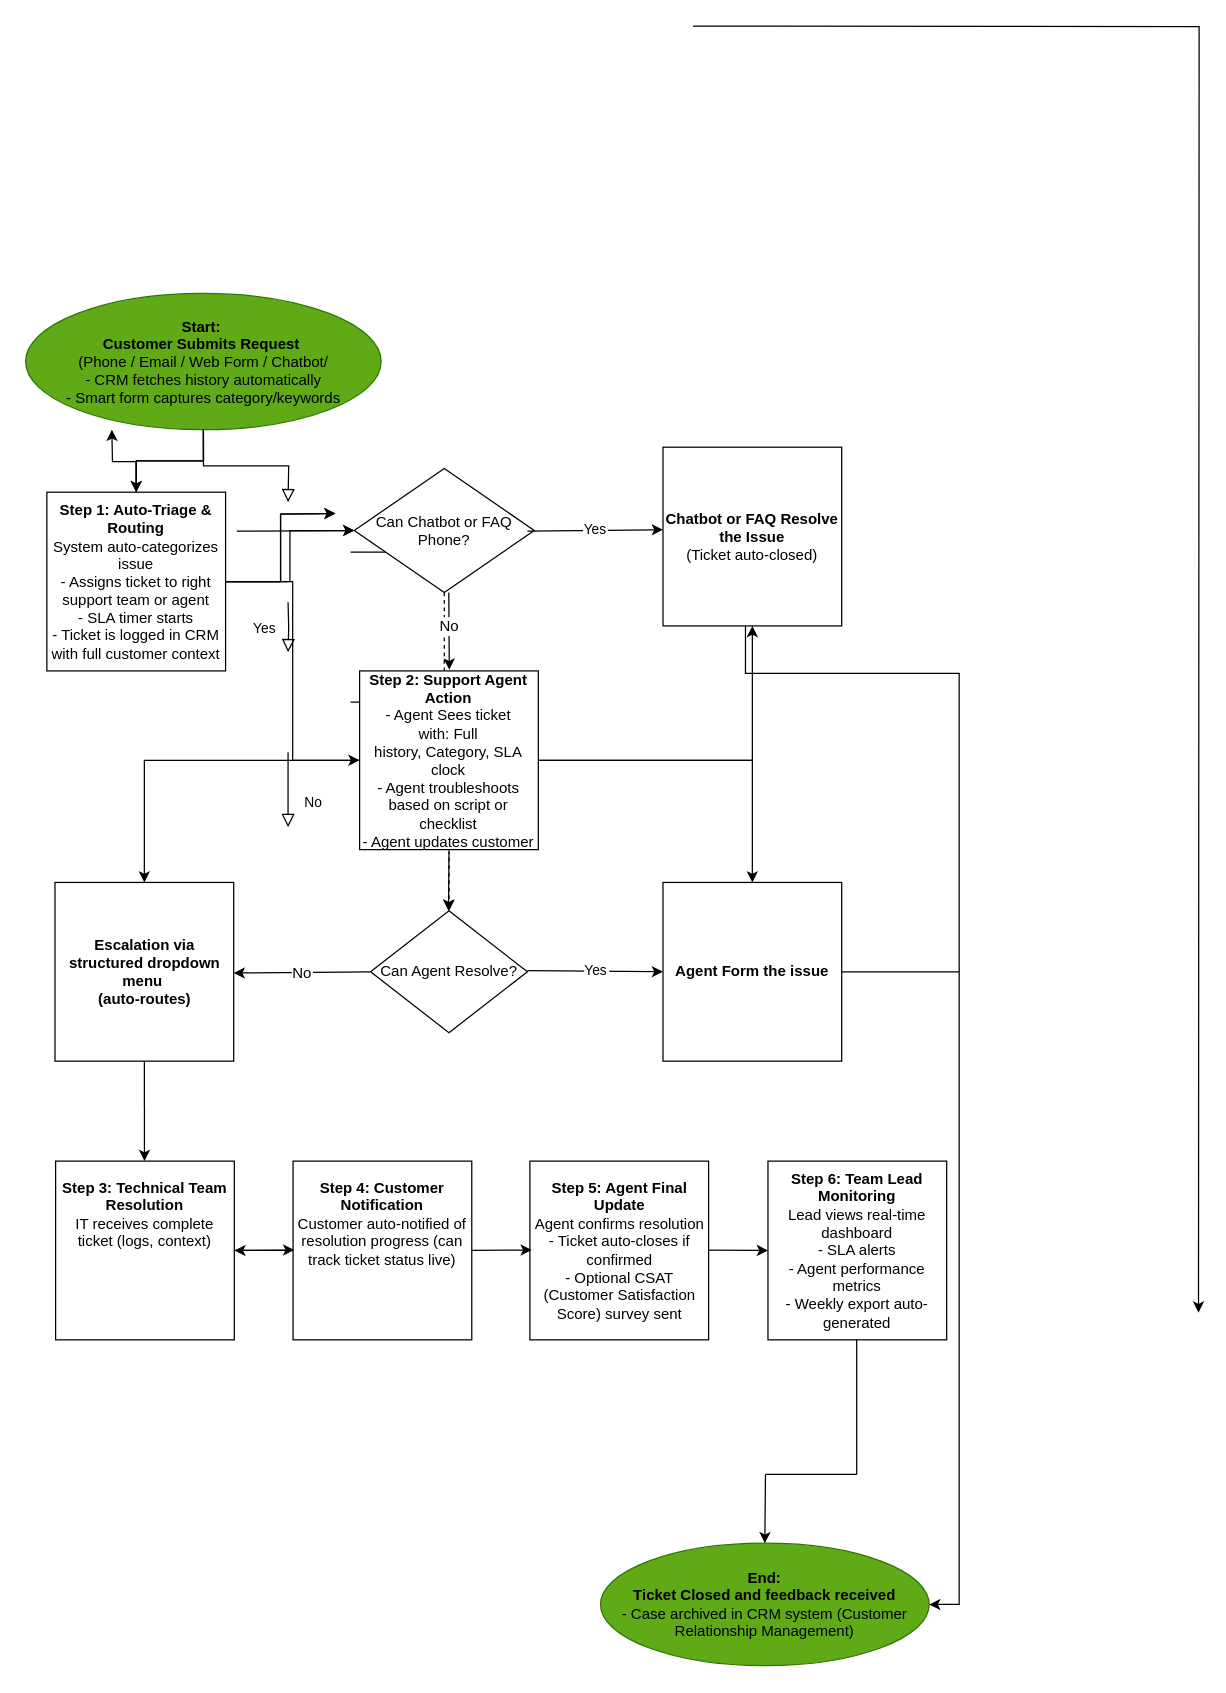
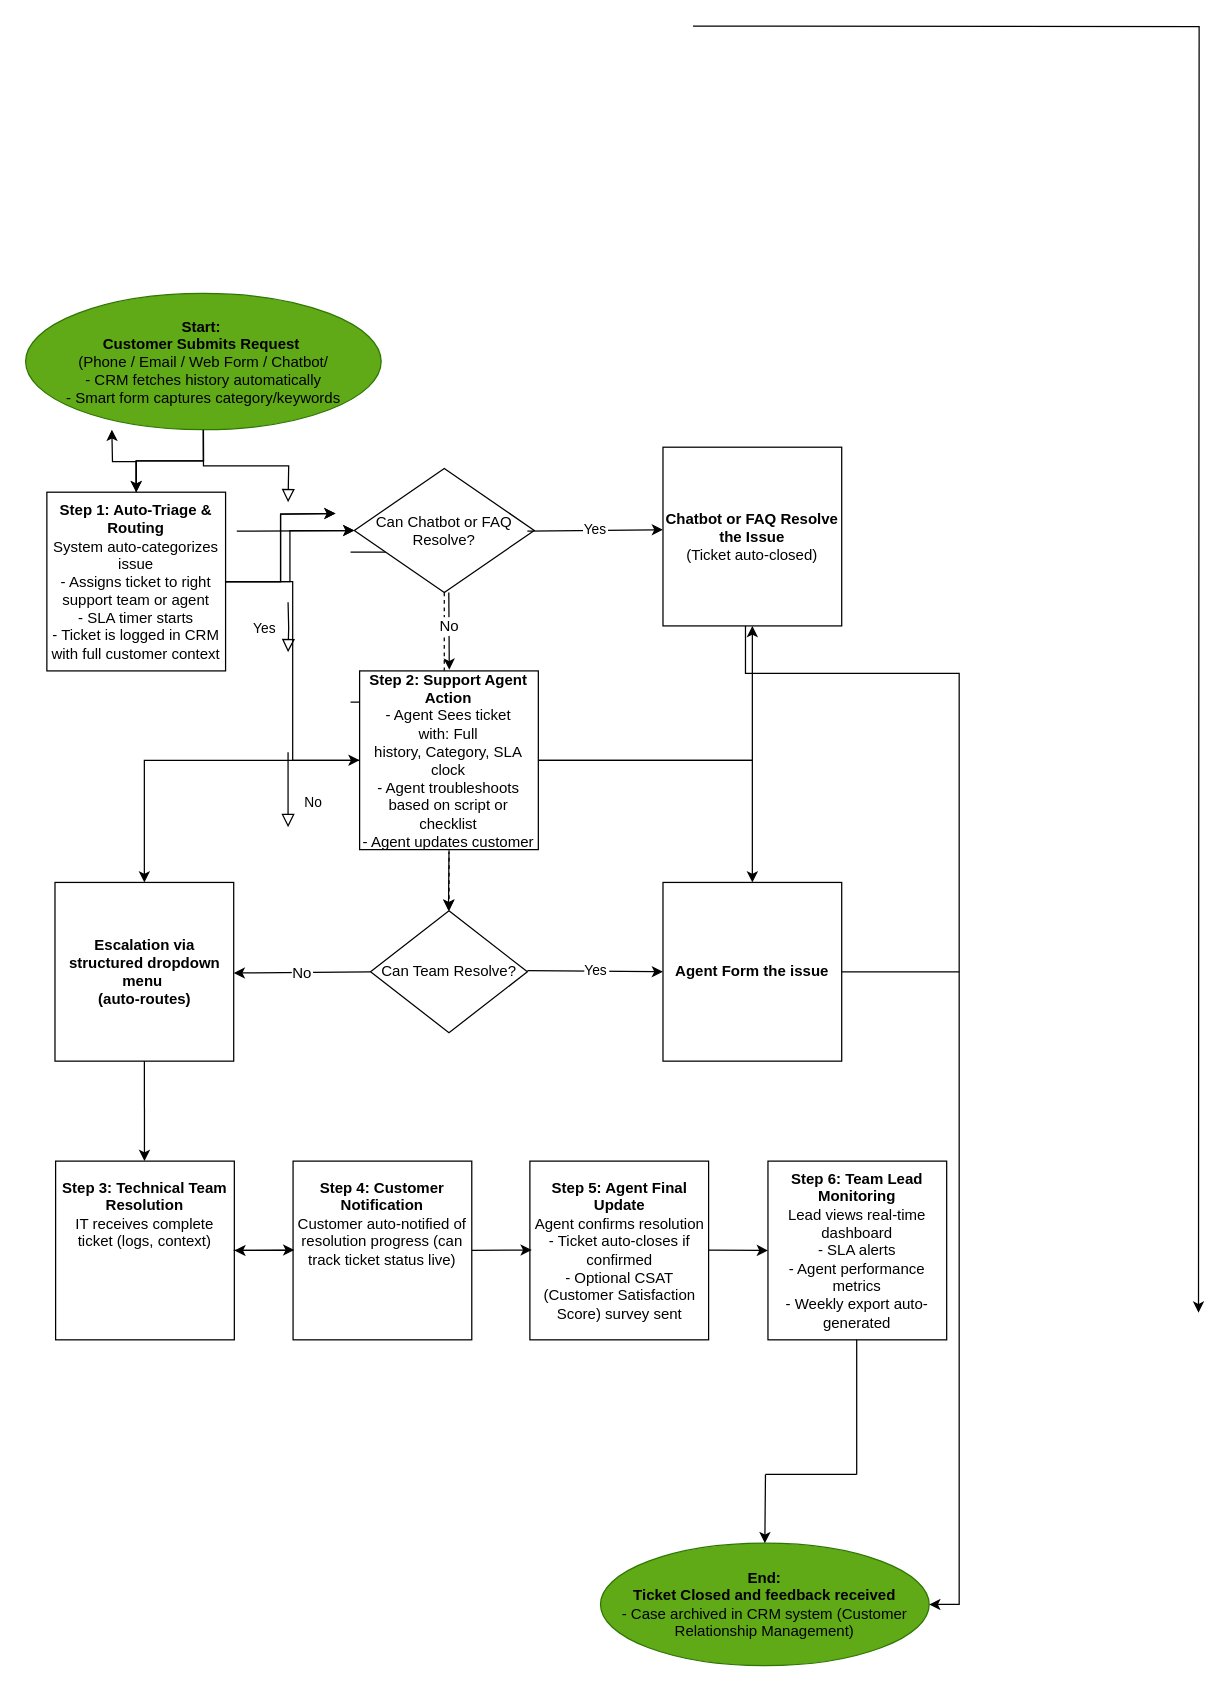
node "Can Chatbot or FAQ Phone?": label "Can Chatbot or FAQ Phone?" -> "Can Chatbot or FAQ Resolve?"
node "Can Agent Resolve?": label "Can Agent Resolve?" -> "Can Team Resolve?"
